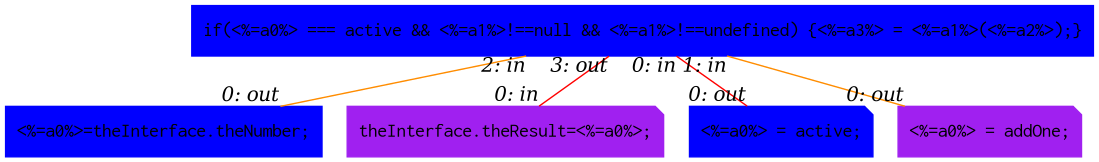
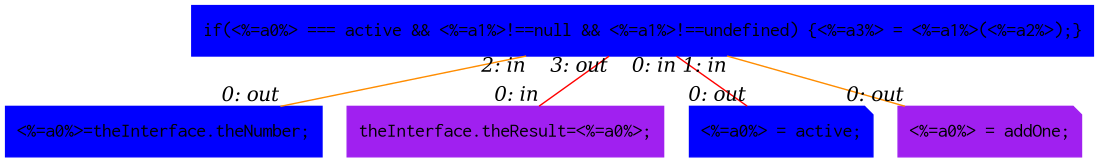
node "theInterface.theResult=<%=a0%>;": shape note -> box
